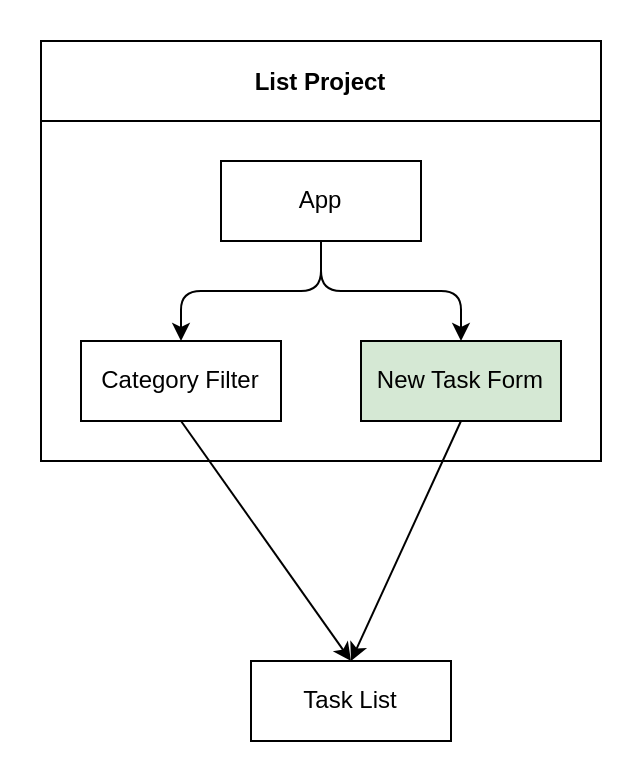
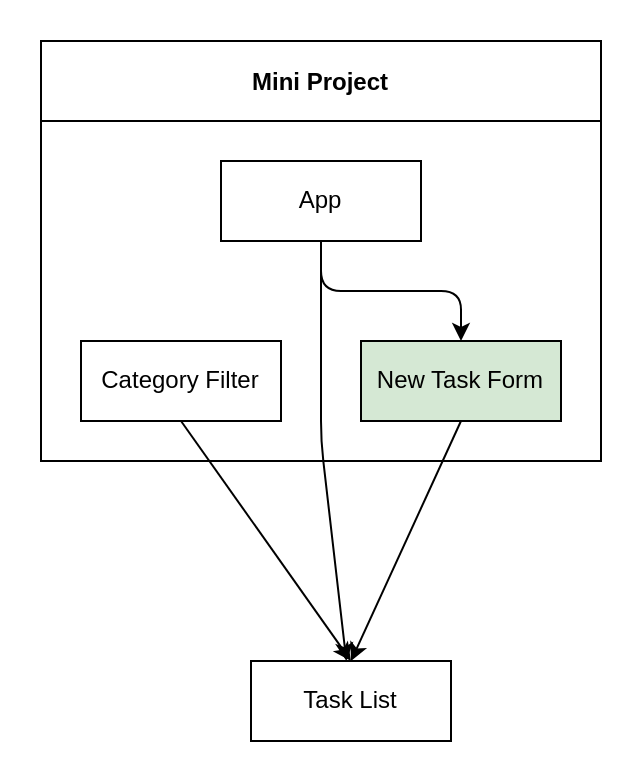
node "List Project": label "List Project" -> "Mini Project"
edge "App" -> "Category Filter": removed
edge "App" -> "Task List": added
